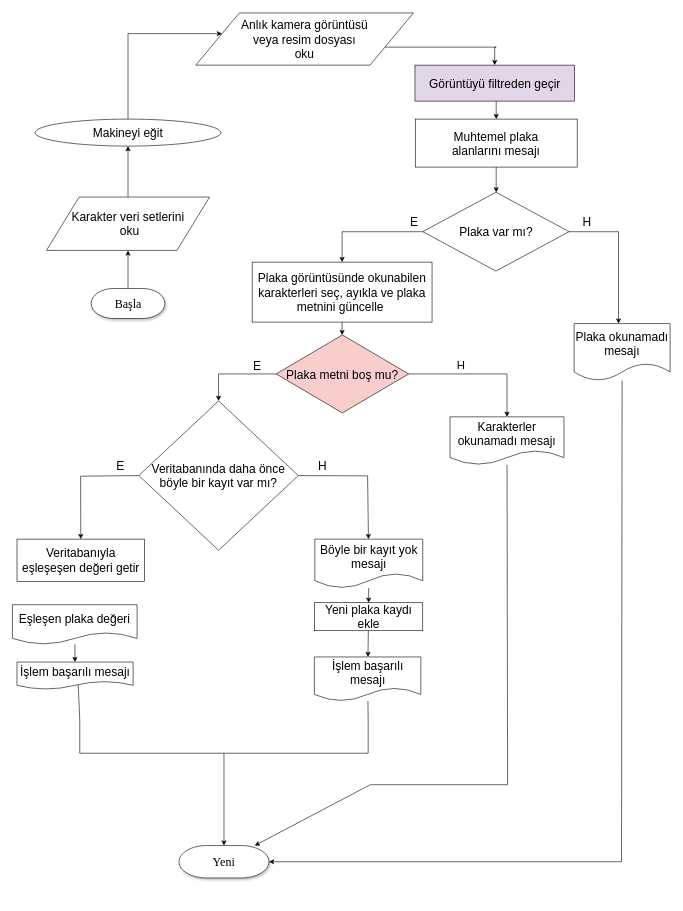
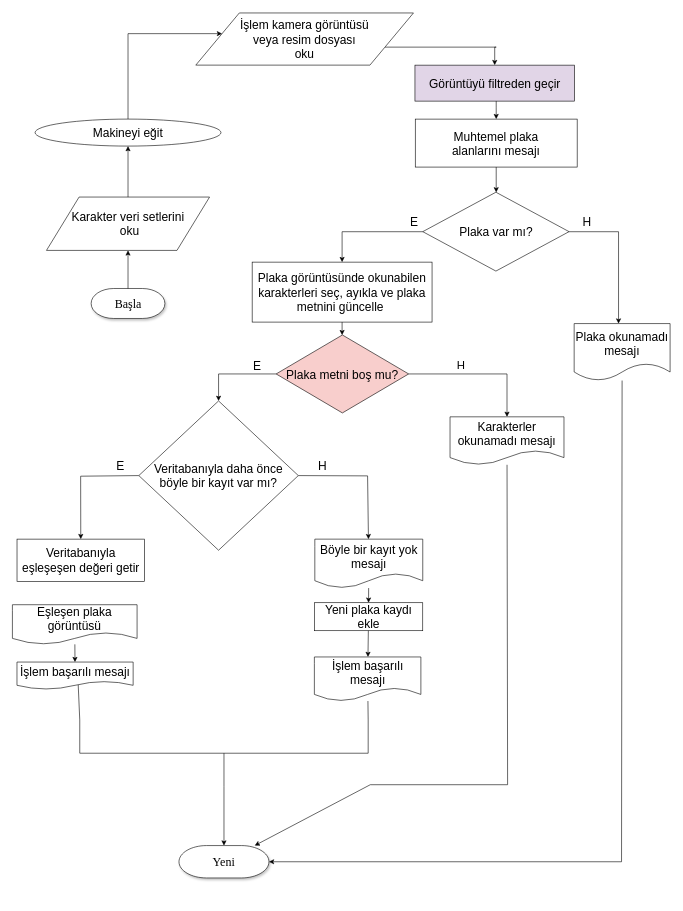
node "Anlık kamera görüntüsü veya resim dosyası oku": label "Anlık kamera görüntüsü veya resim dosyası oku" -> "İşlem kamera görüntüsü veya resim dosyası oku"
node "Veritabanında daha önce böyle bir kayıt var mı?": label "Veritabanında daha önce böyle bir kayıt var mı?" -> "Veritabanıyla daha önce böyle bir kayıt var mı?"
node "Eşleşen plaka değeri": label "Eşleşen plaka değeri" -> "Eşleşen plaka görüntüsü"
